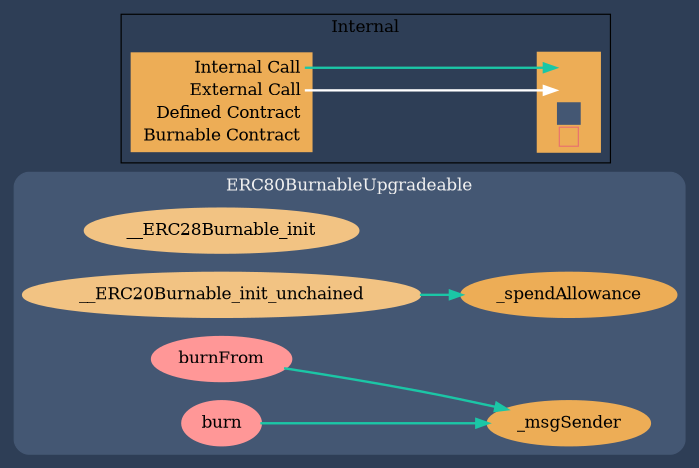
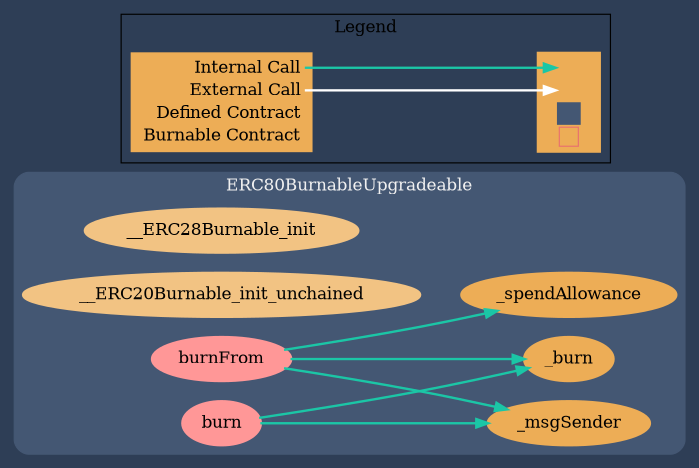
cluster "Internal": label "Internal" -> "Legend"
edge "__ERC20Burnable_init_unchained" -> "_spendAllowance": now "burnFrom" -> "_spendAllowance"
node "_burn": added
